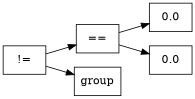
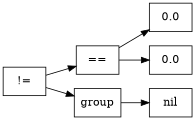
node "nil": added
